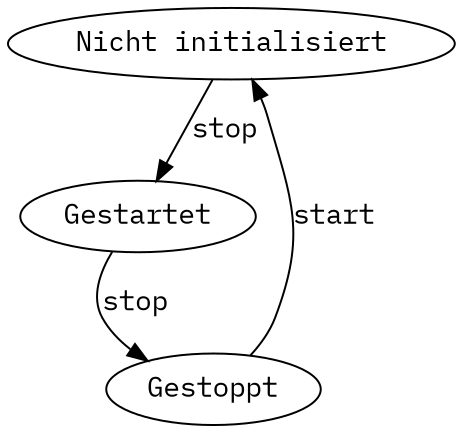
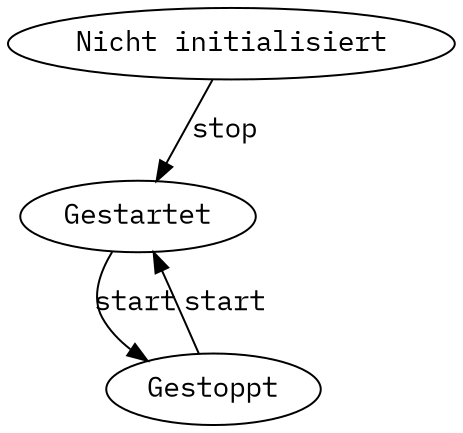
edge "Gestoppt" -> "Nicht initialisiert": now "Gestoppt" -> "Gestartet"
edge "Gestartet" -> "Gestoppt": label "stop" -> "start"
